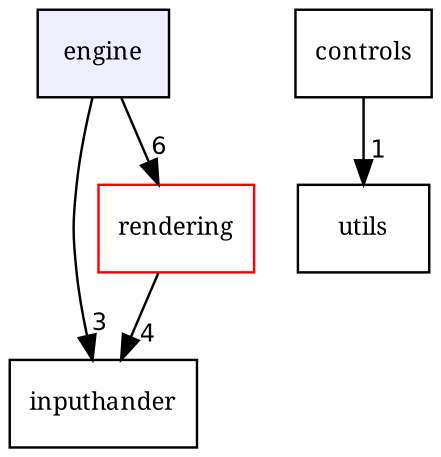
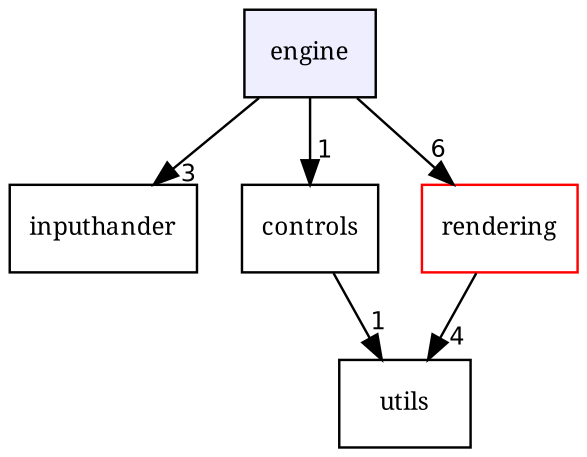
edge "engine" -> "controls": added
edge "rendering" -> "inputhander": now "rendering" -> "utils"
